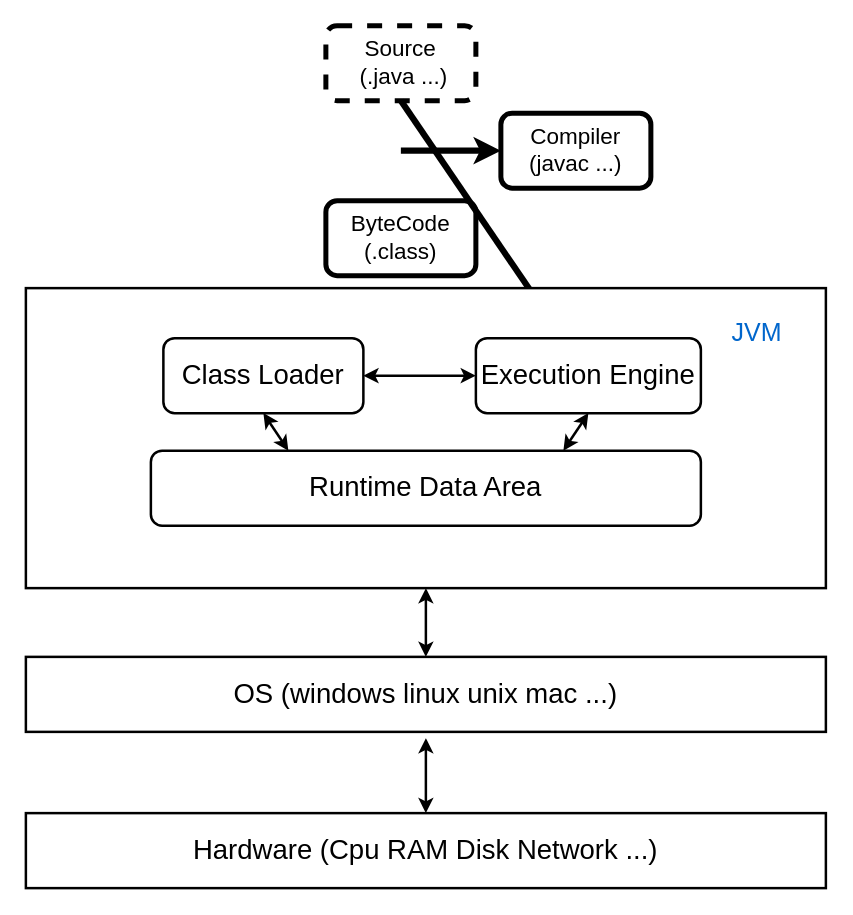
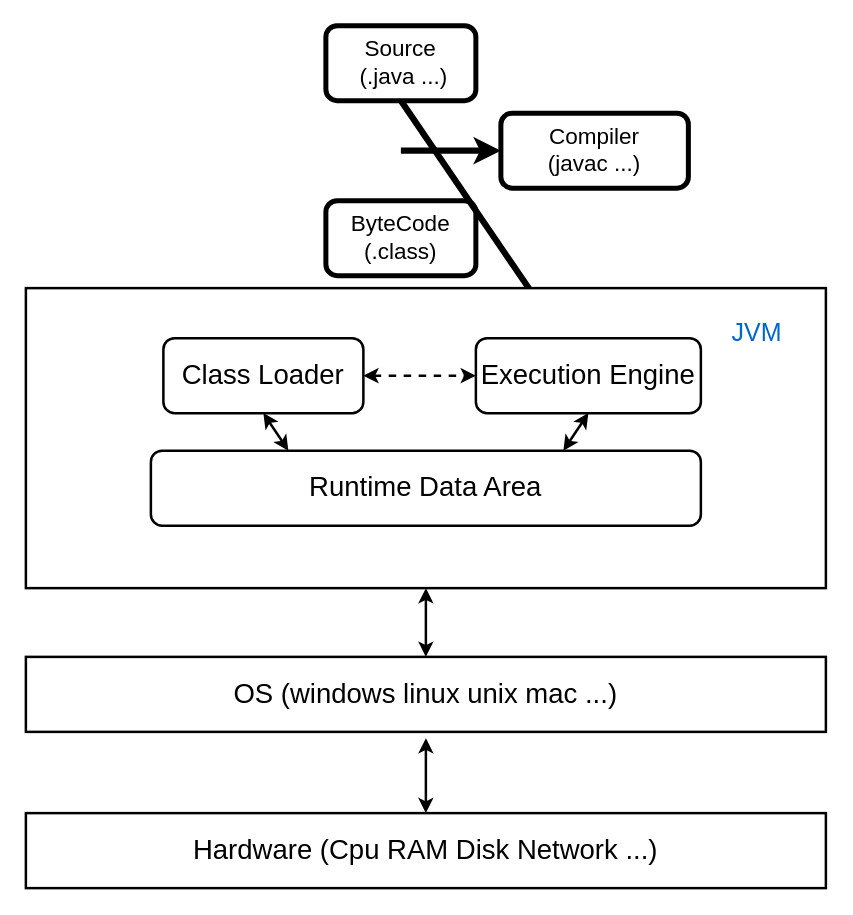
node "Source (.java ...)": style dashed -> solid
node "Compiler (javac ...)": size 150x75 -> 188x75
edge "Class Loader" -- "Execution Engine": style solid -> dashed
